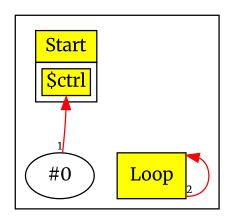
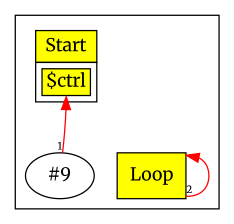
node "#0": label "#0" -> "#9"
